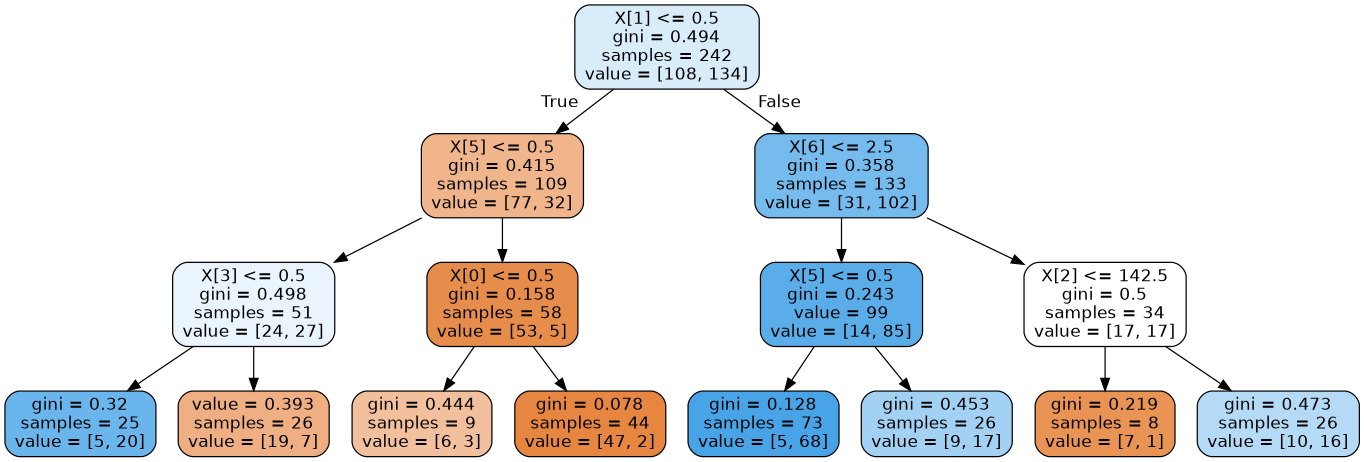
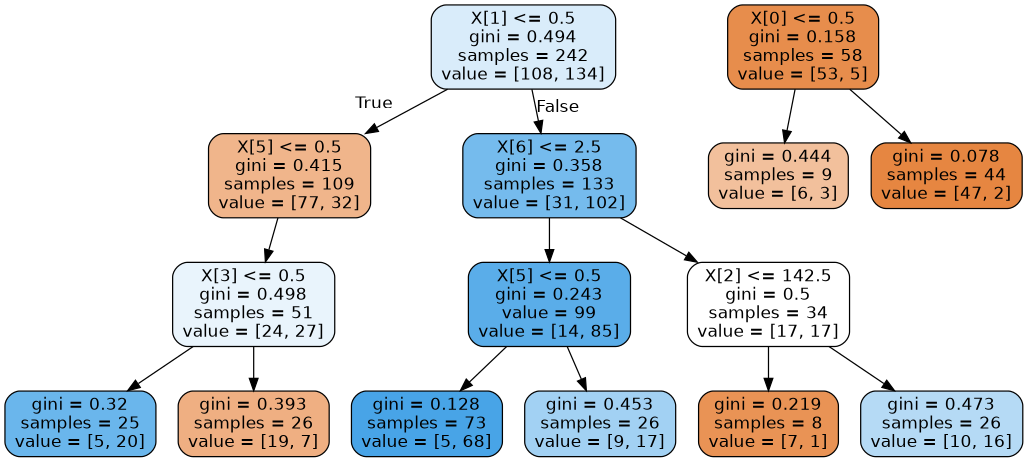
edge "X[5] <= 0.5 gini = 0.415 samples = 109 value = [77, 32]" -> "X[0] <= 0.5 gini = 0.158 samples = 58 value = [53, 5]": removed
node "value = 0.393 samples = 26 value = [19, 7]": label "value = 0.393 samples = 26 value = [19, 7]" -> "gini = 0.393 samples = 26 value = [19, 7]"
